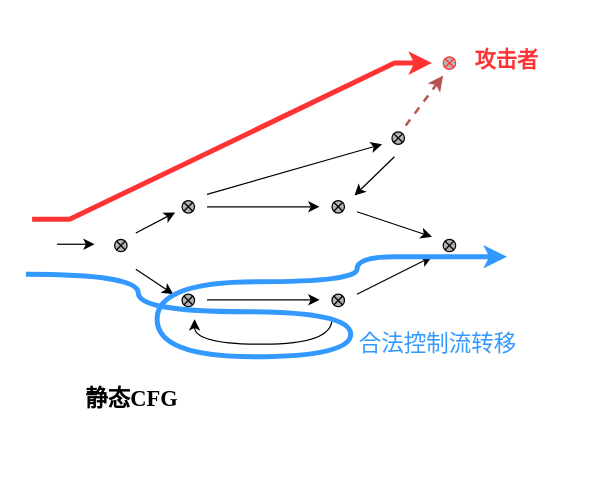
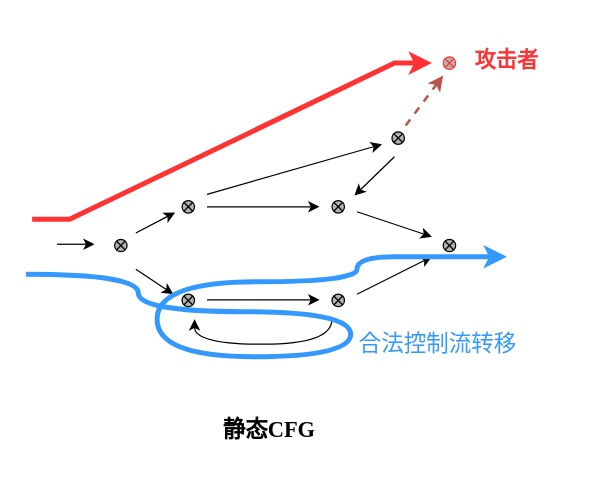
node "静态CFG": moved (132, 401) -> (269, 432)
